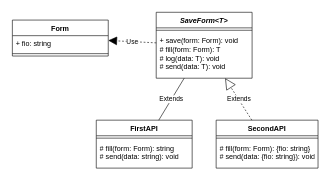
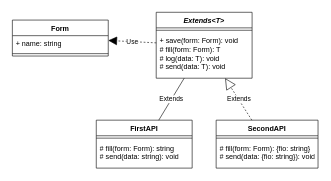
node "SaveForm<T>": label "SaveForm<T>" -> "Extends<T>"
node "+ fio: string": label "+ fio: string" -> "+ name: string"
